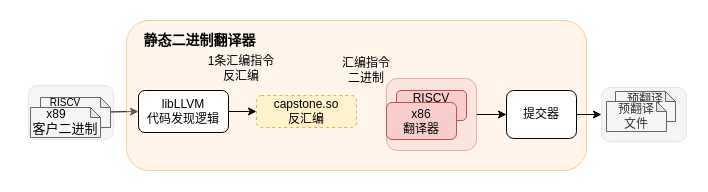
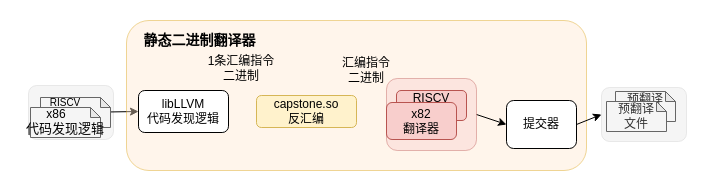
node "1条汇编指令 反汇编": label "1条汇编指令 反汇编" -> "1条汇编指令 二进制"
edge "libLLVM 代码发现逻辑" -> "capstone.so 反汇编": removed
node "capstone.so 反汇编": style dashed -> solid
node "x89": label "x89" -> "x86"
node "提交器": moved (542, 115) -> (542, 125)
node "x86 翻译器": label "x86 翻译器" -> "x82 翻译器"
node "客户二进制": label "客户二进制" -> "代码发现逻辑"
